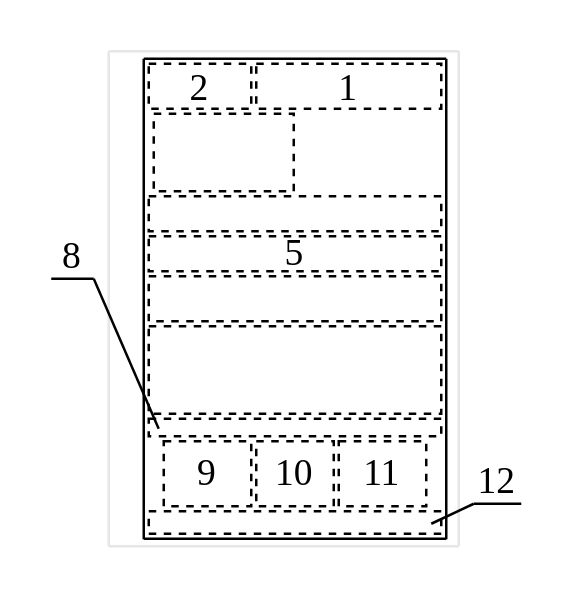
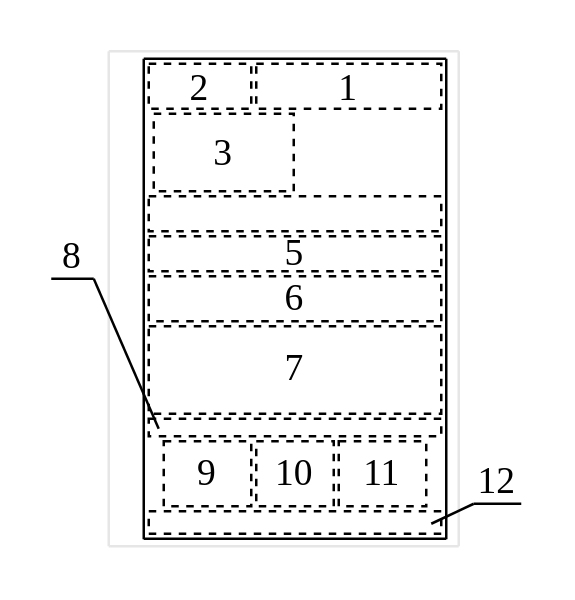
node "3": added
node "6": added
node "7": added
